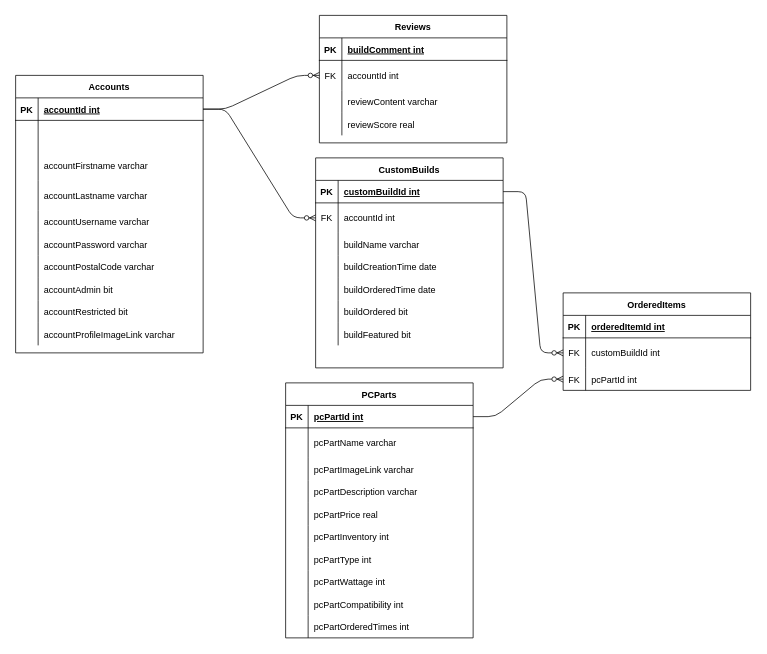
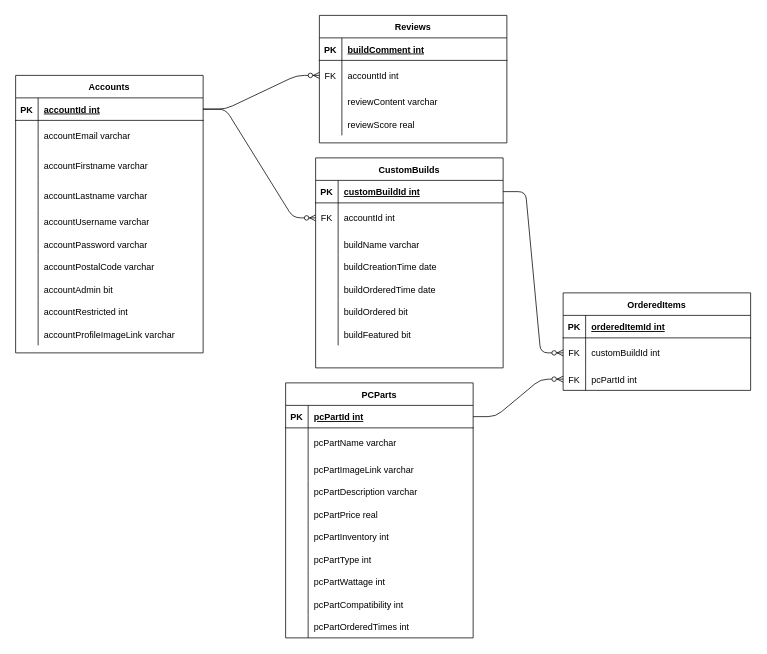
node "accountEmail varchar": added
node "accountRestricted bit": label "accountRestricted bit" -> "accountRestricted int"
